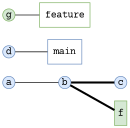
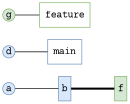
node "b": shape circle -> box
node "c": removed
